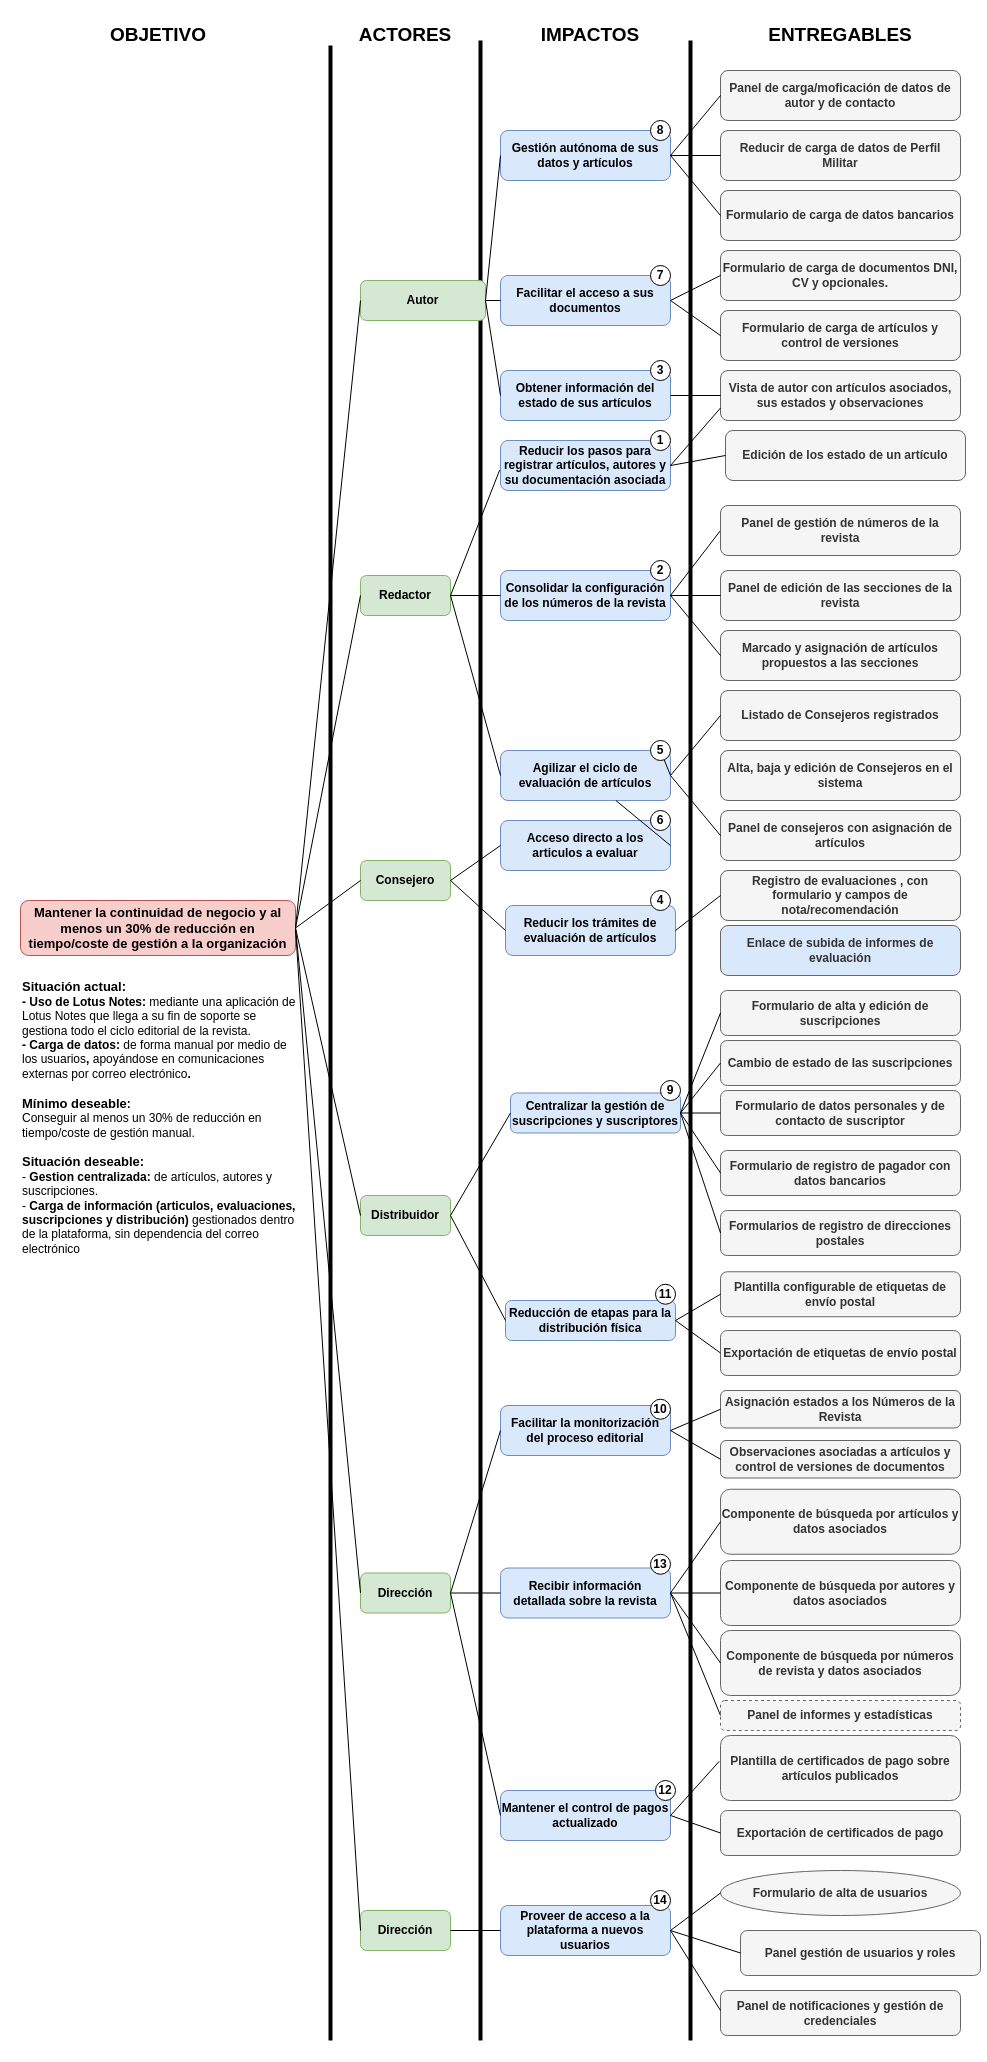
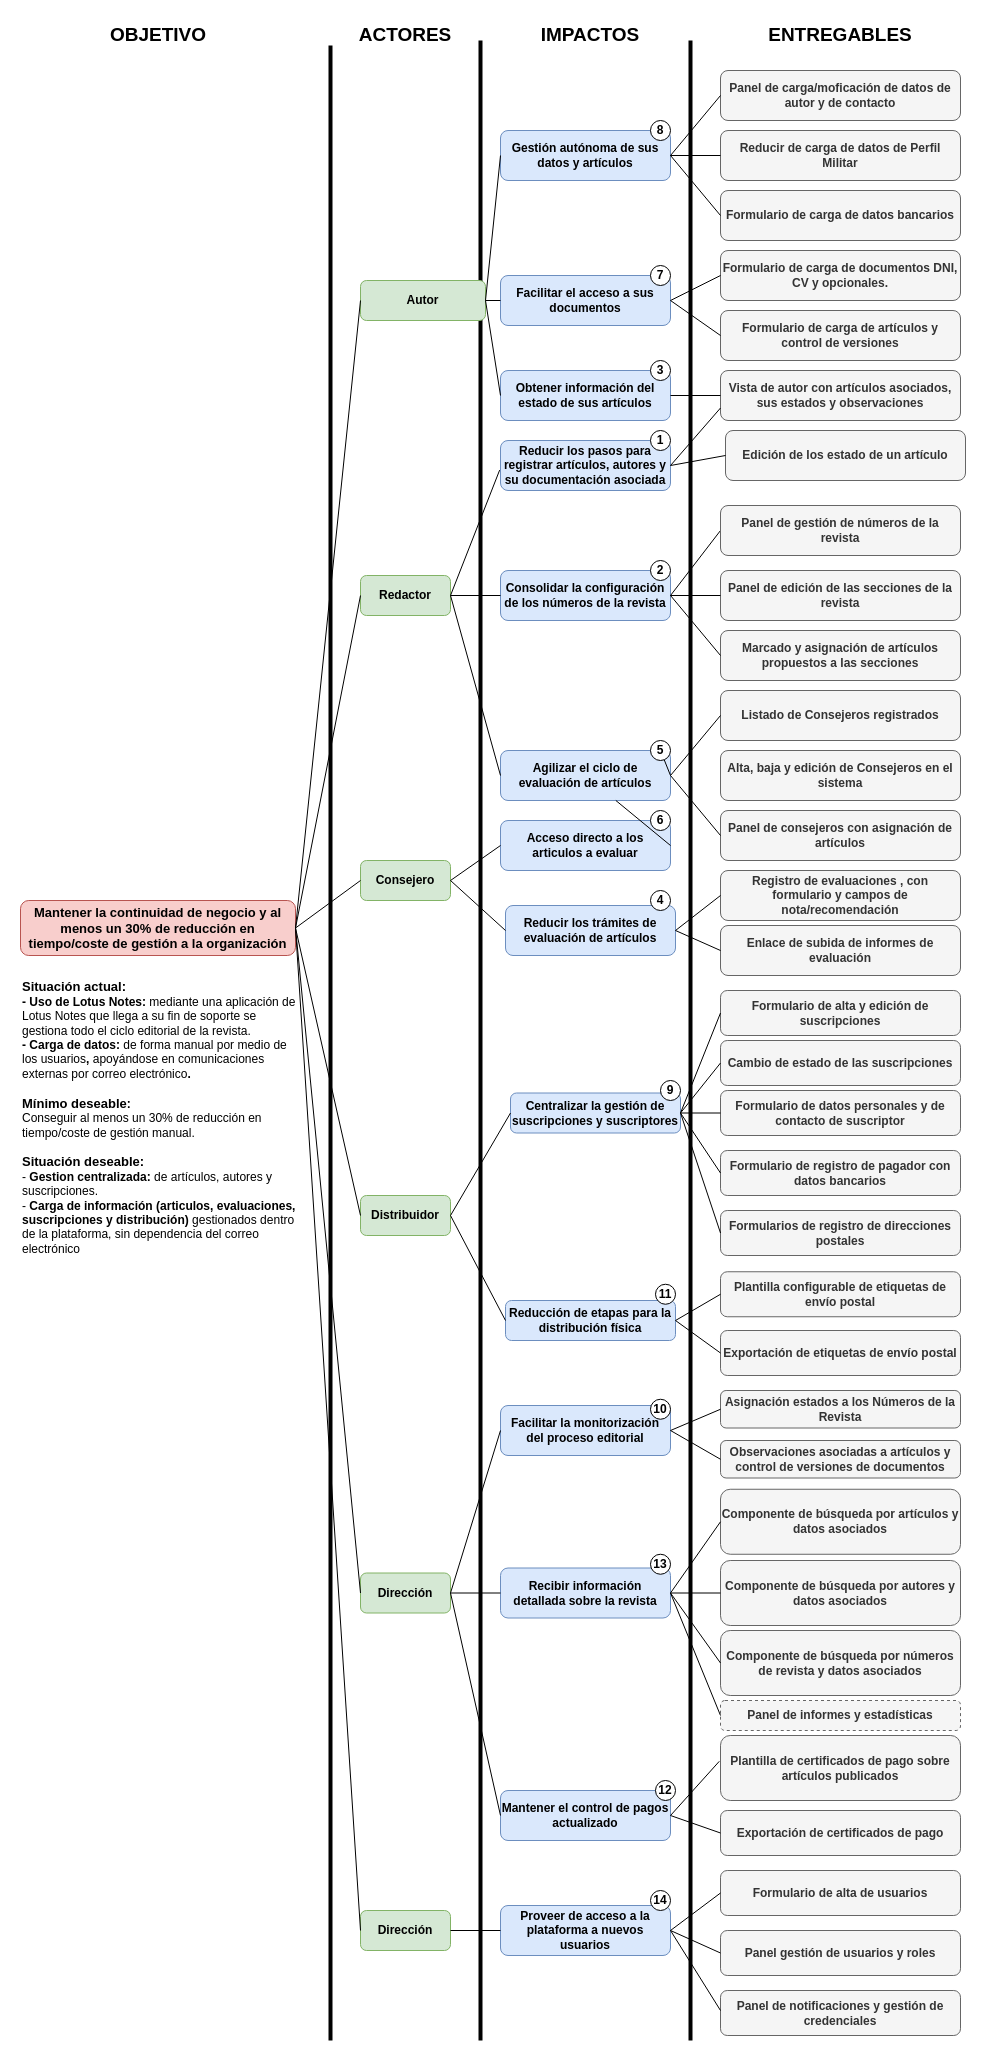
edge "Reducir los trámites de evaluación de artículos" -- "Enlace de subida de informes de evaluación": added
node "Enlace de subida de informes de evaluación": fillcolor #dae8fc -> #f5f5f5
node "Formulario de alta de usuarios": shape ellipse -> rounded rectangle
node "Panel gestión de usuarios y roles": moved (861, 1953) -> (841, 1953)
